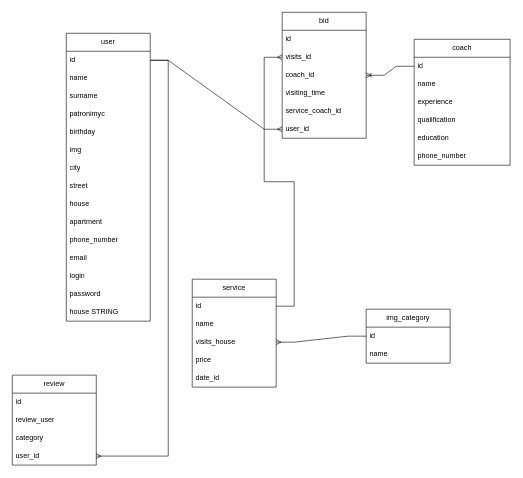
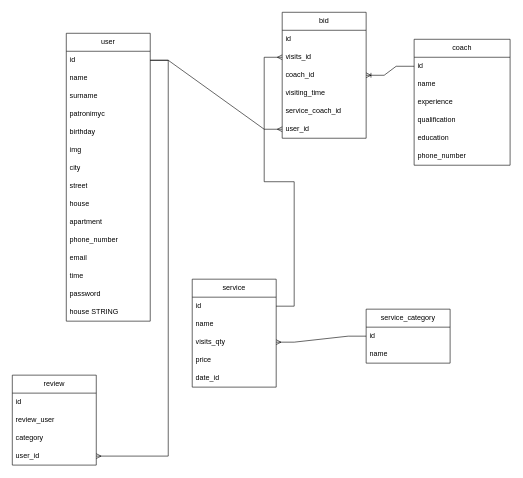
node "login": label "login" -> "time"
node "img_category": label "img_category" -> "service_category"
node "visits_house": label "visits_house" -> "visits_qty"
